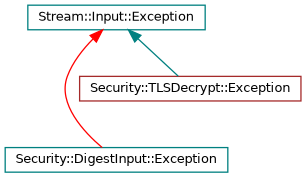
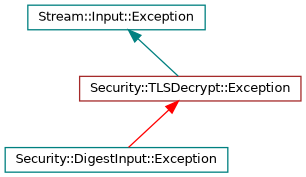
edge "Security::DigestInput::Exception" -> "Stream::Input::Exception": now "Security::DigestInput::Exception" -> "Security::TLSDecrypt::Exception"
